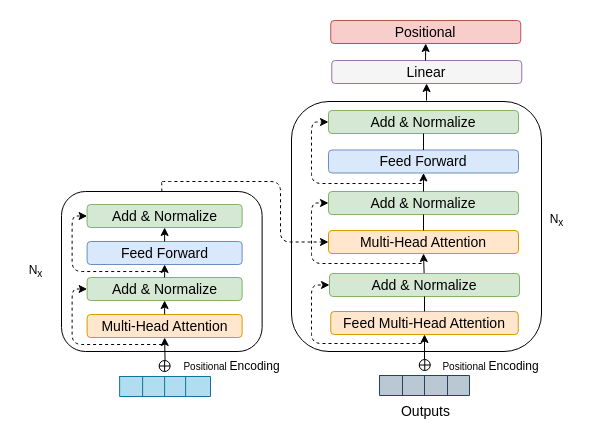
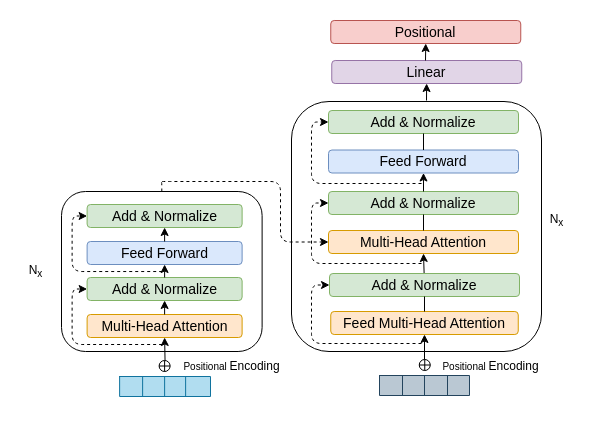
node "Linear": fillcolor #f5f5f5 -> #e1d5e7
node "Outputs": removed
